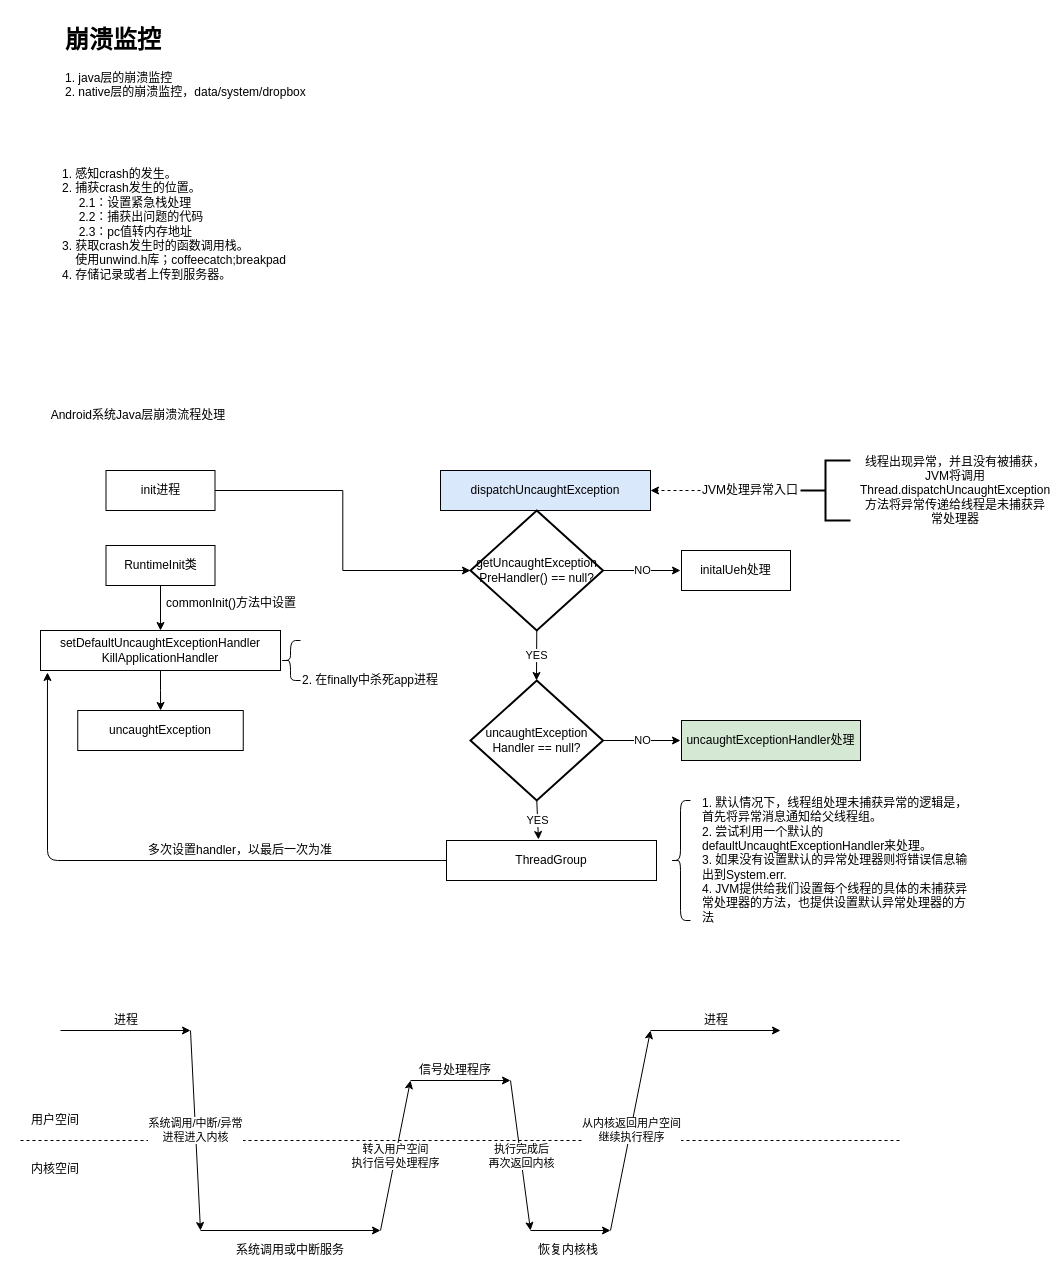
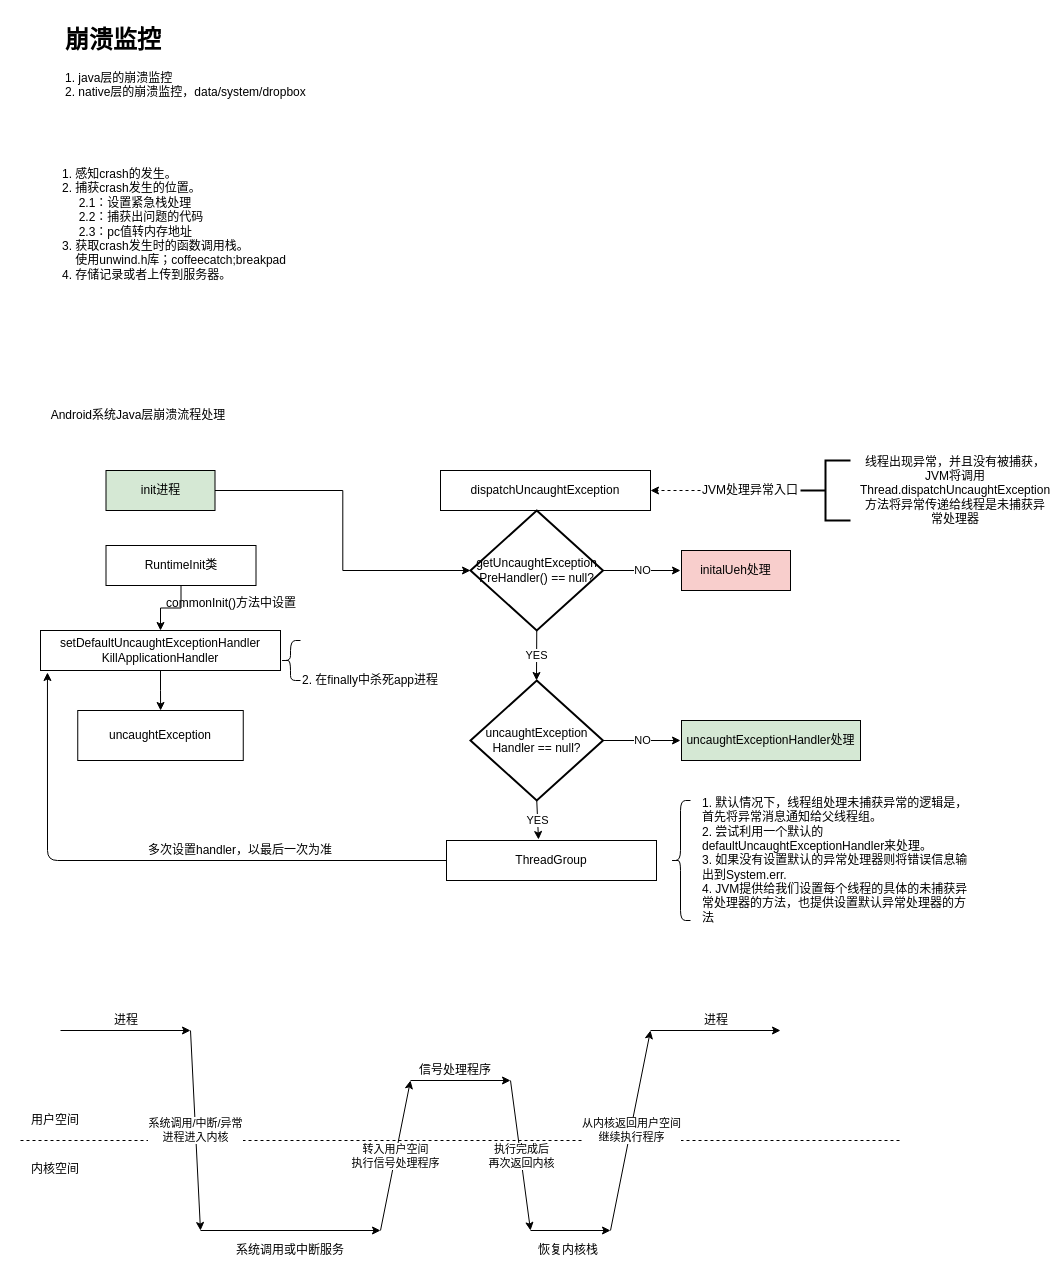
node "init进程": fillcolor #ffffff -> #d5e8d4
node "dispatchUncaughtException": fillcolor #dae8fc -> #ffffff
node "RuntimeInit类": size 109x40 -> 150x40
node "initalUeh处理": fillcolor #ffffff -> #f8cecc
node "uncaughtException": size 166x40 -> 166x50
